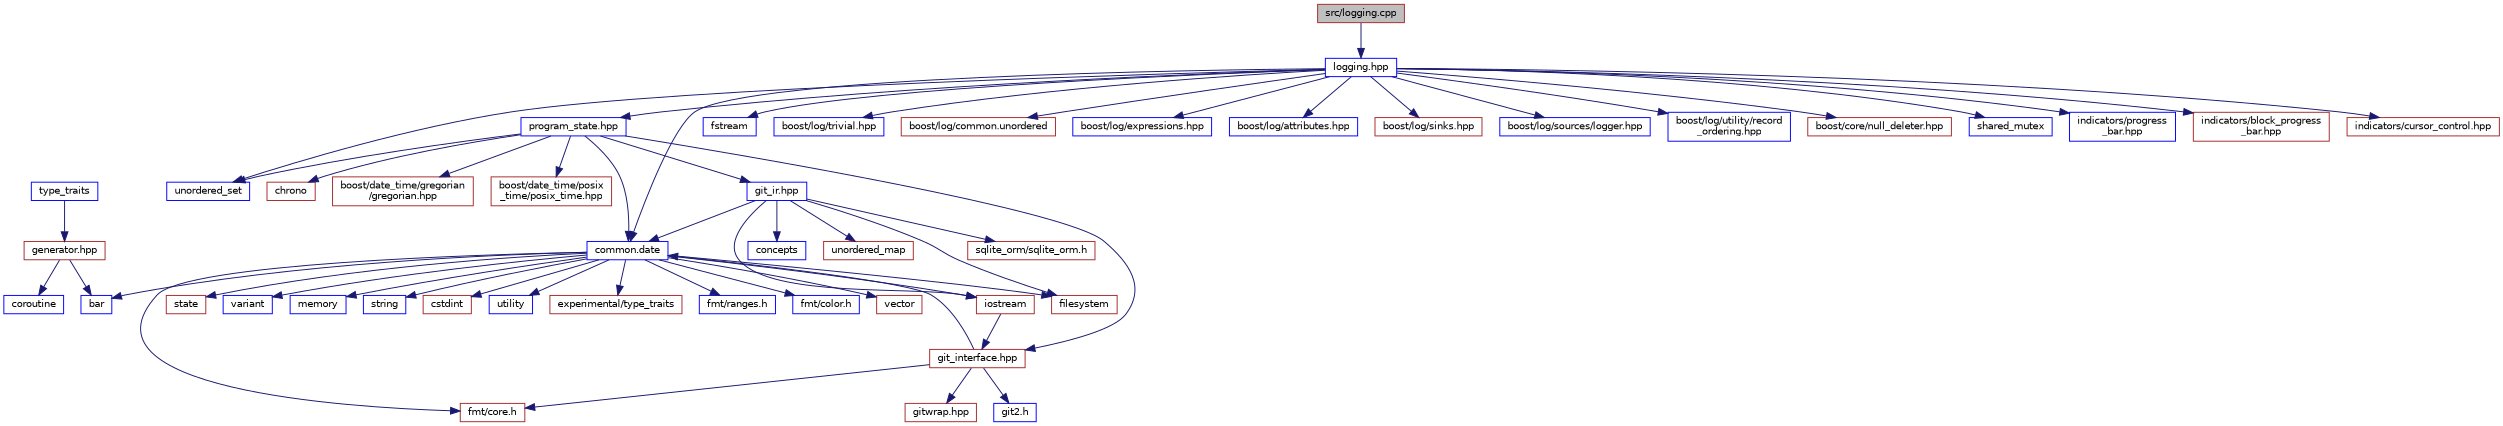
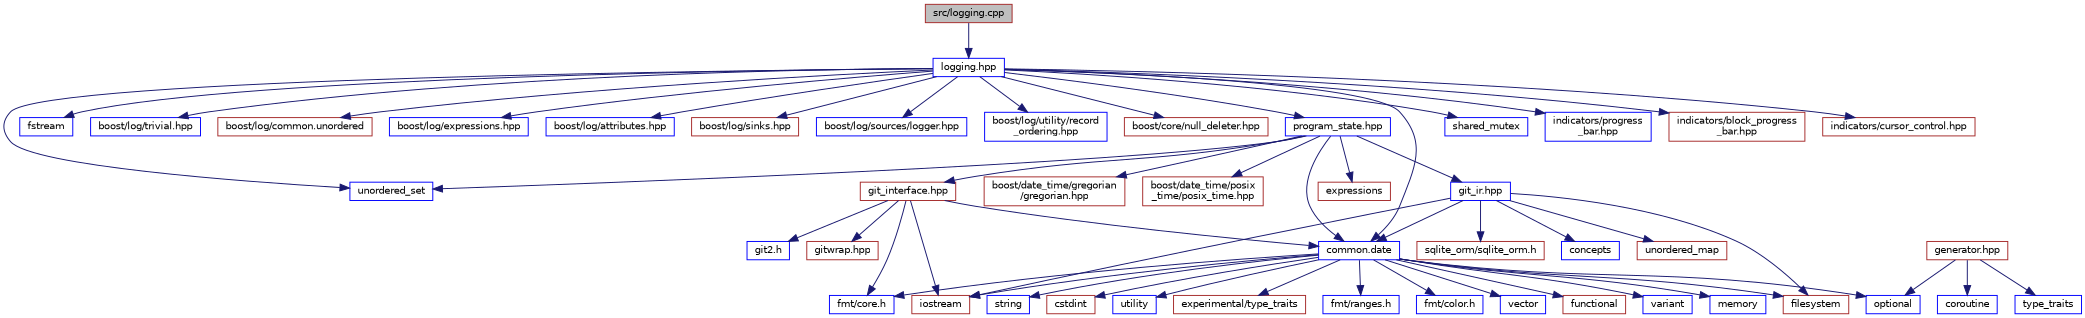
node "chrono": label "chrono" -> "expressions"
edge "type_traits" -> "generator.hpp": reversed
node "bar": label "bar" -> "optional"
node "state": label "state" -> "functional"
node "vector": color brown -> blue
edge "iostream" -> "git_interface.hpp": reversed
node "fmt/core.h": color brown -> blue
